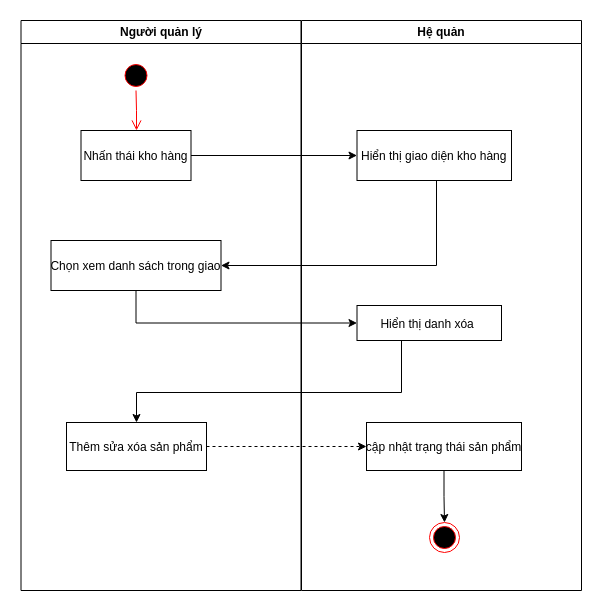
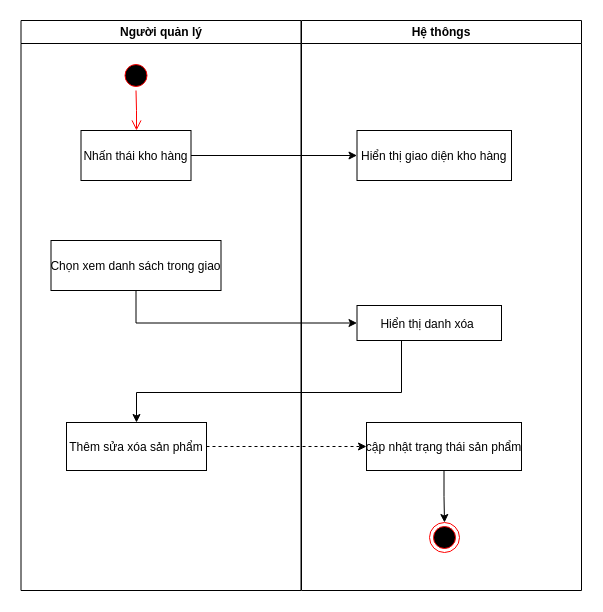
node "Hệ quản": label "Hệ quản" -> "Hệ thôngs"
edge "Hiển thị giao diện kho hàng" -> "Chọn xem danh sách trong giao": removed
